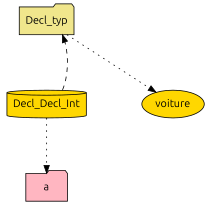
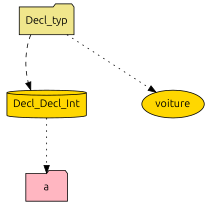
edge "Decl_Decl_Int" -> "Decl_typ": reversed
